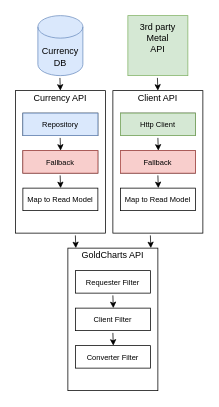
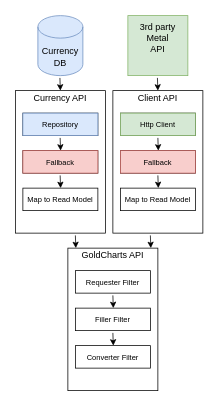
node "Client Filter": label "Client Filter" -> "Filler Filter"
